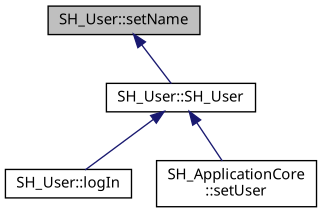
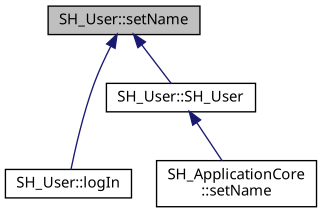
edge "SH_User::logIn" -> "SH_User::SH_User": now "SH_User::logIn" -> "SH_User::setName"
node "SH_ApplicationCore ::setUser": label "SH_ApplicationCore ::setUser" -> "SH_ApplicationCore ::setName"
